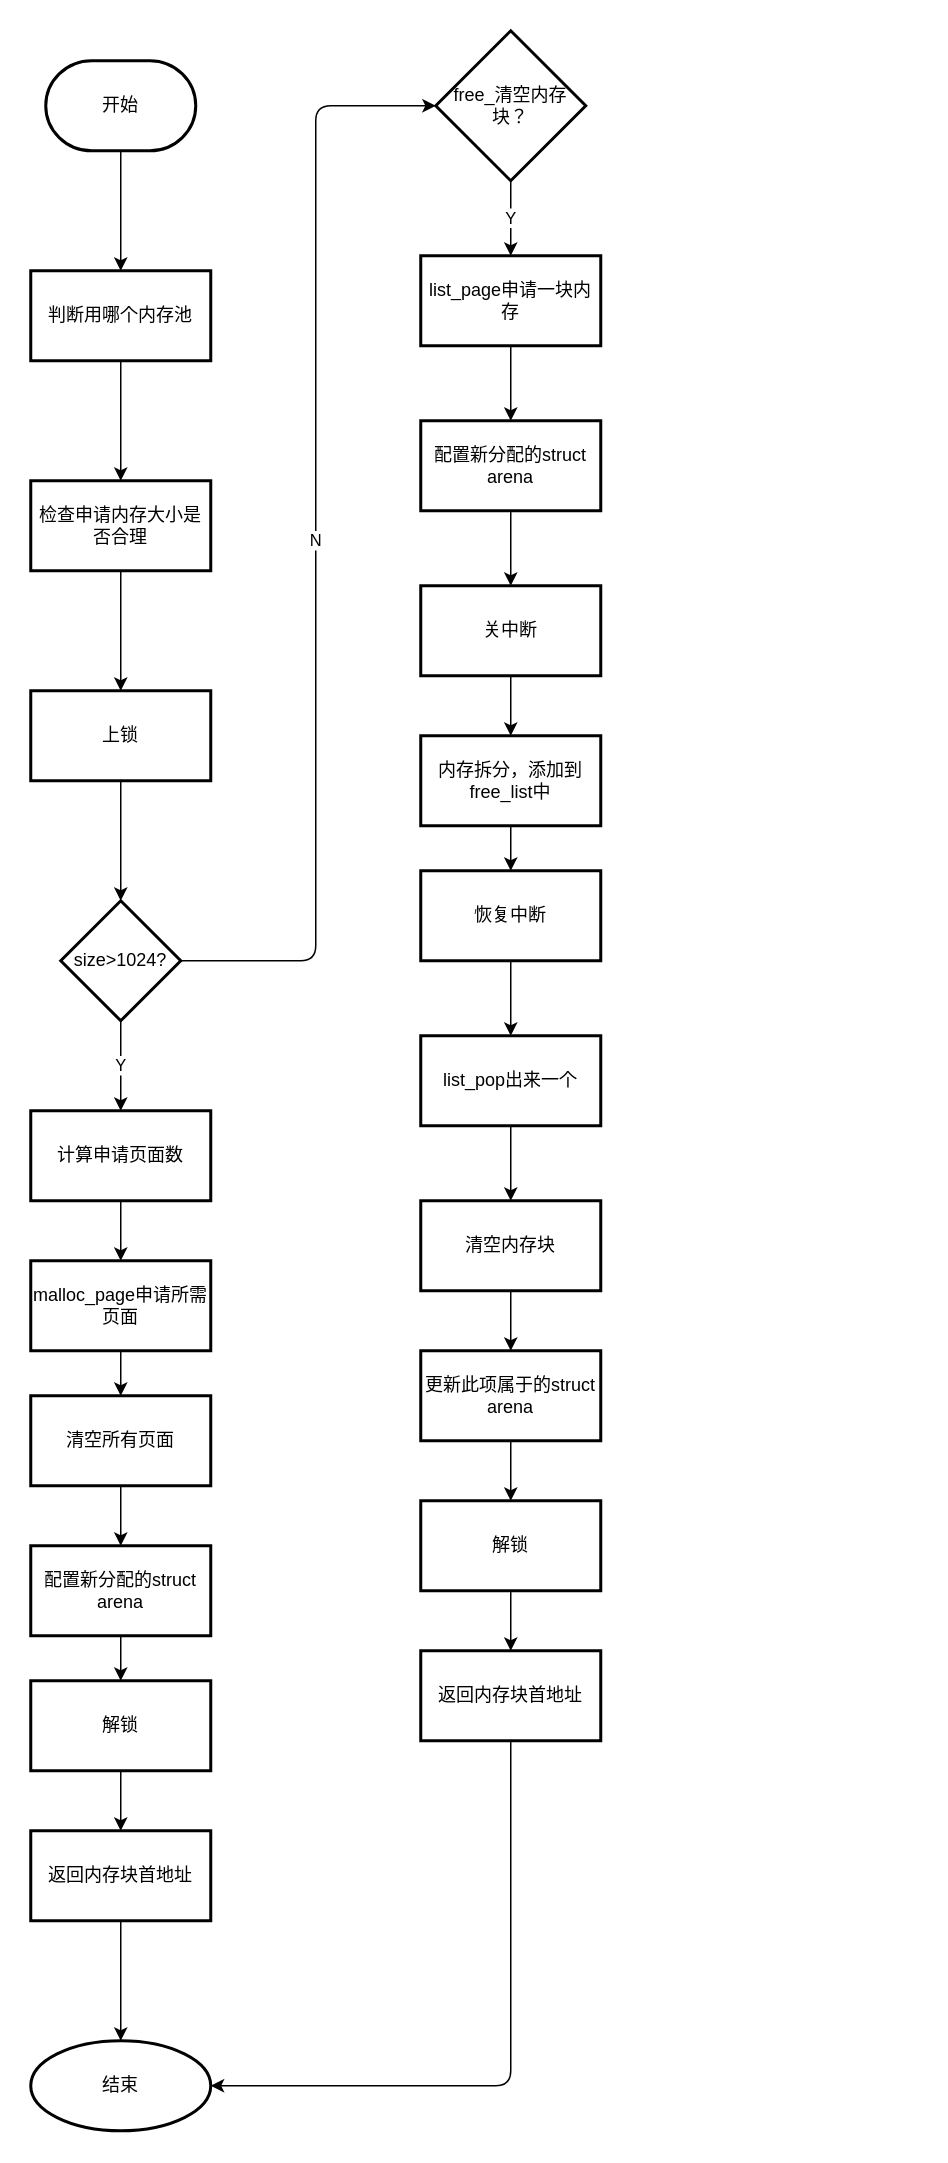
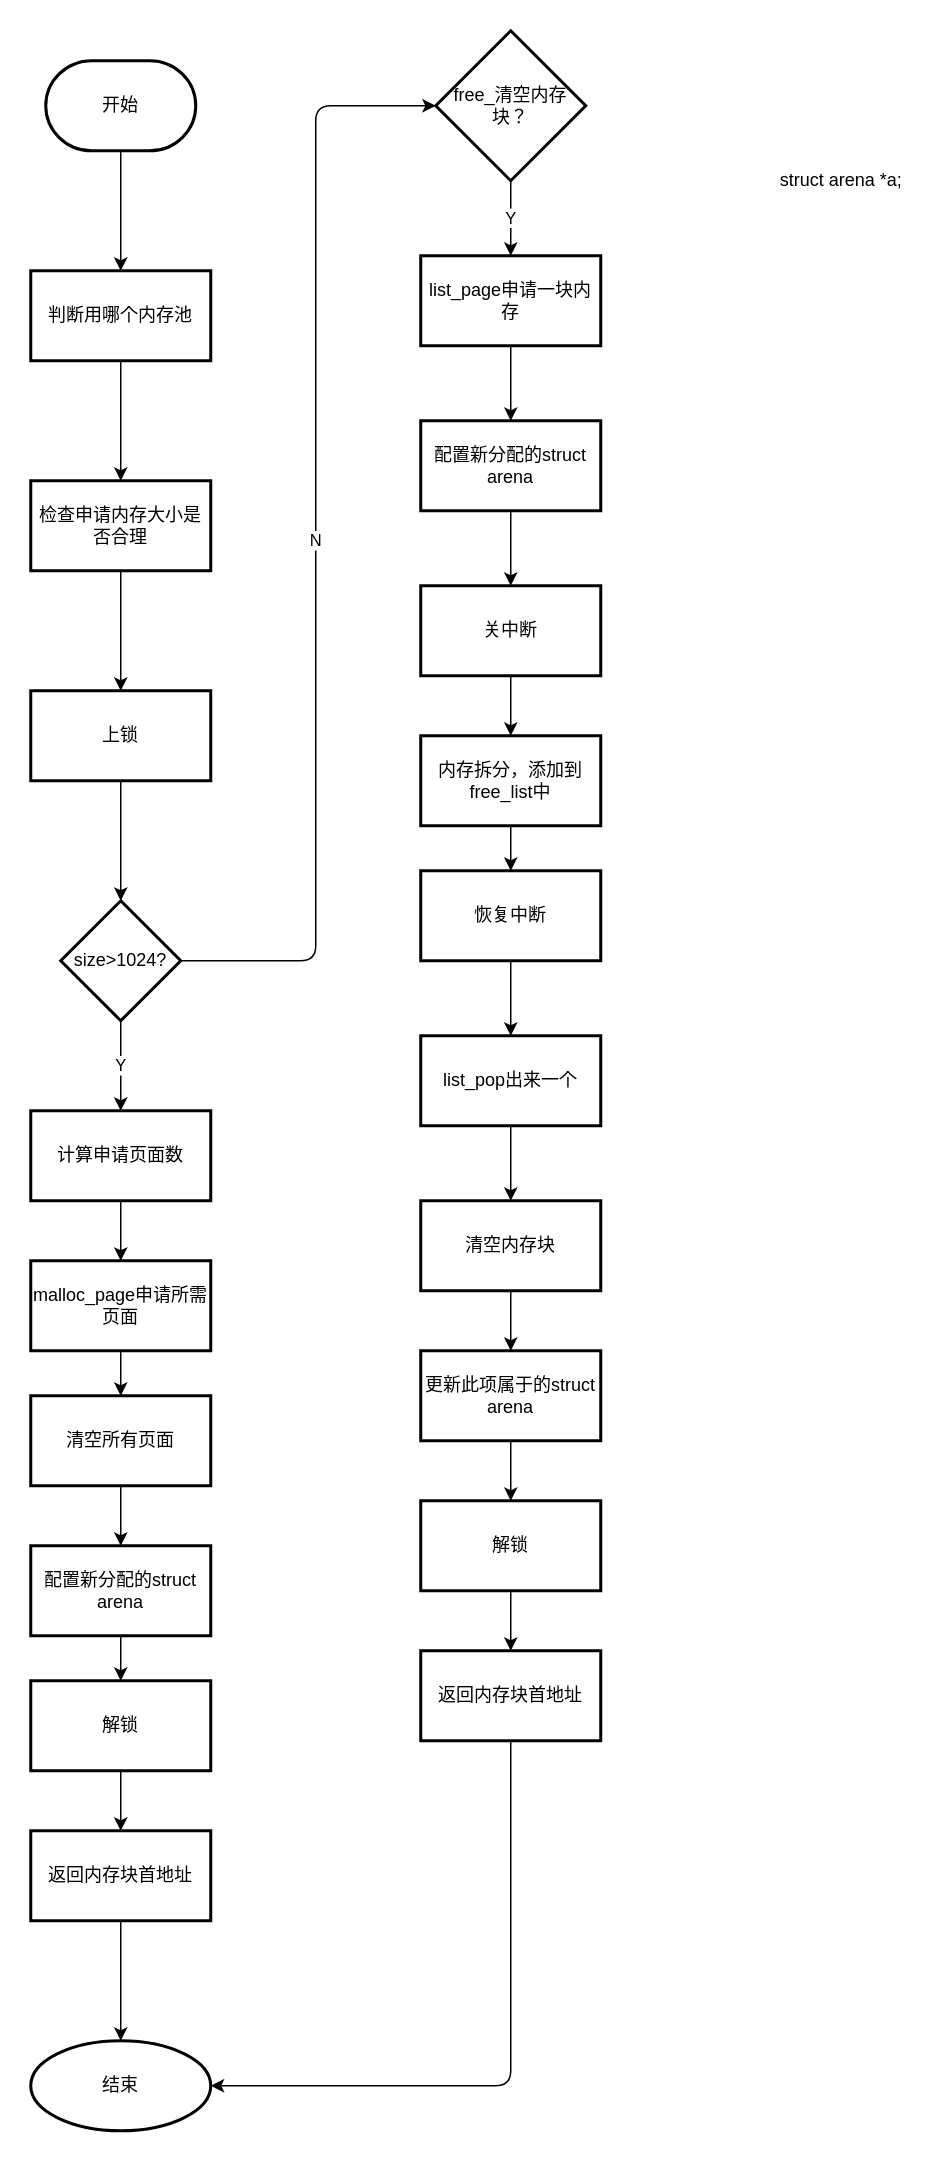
node "struct arena *a;": added
